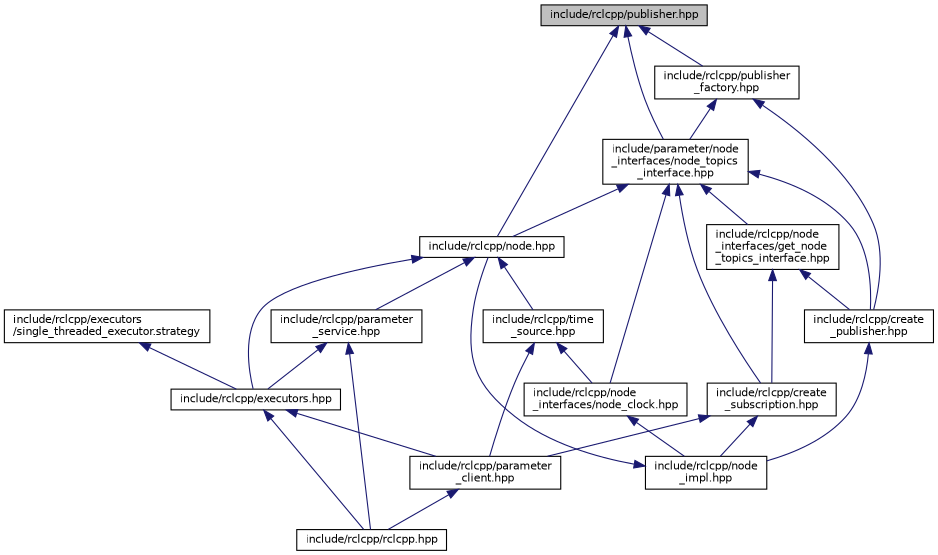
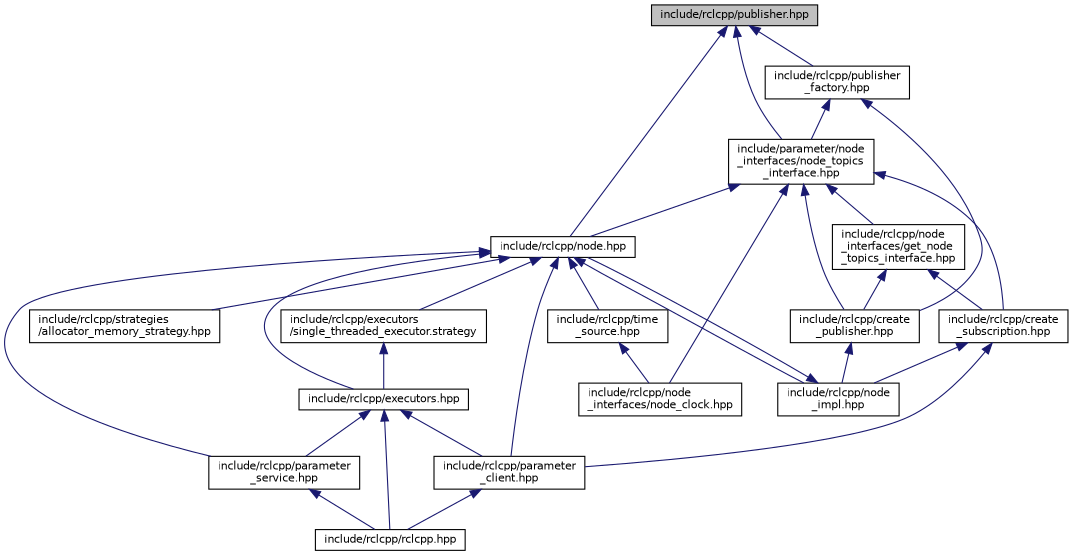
edge "include/rclcpp/executors /single_threaded_executor.strategy" -> "include/rclcpp/node.hpp": added
node "include/rclcpp/strategies /allocator_memory_strategy.hpp": added
edge "include/rclcpp/executors.hpp" -> "include/rclcpp/parameter _service.hpp": reversed
edge "include/rclcpp/parameter _client.hpp" -> "include/rclcpp/time _source.hpp": now "include/rclcpp/parameter _client.hpp" -> "include/rclcpp/node.hpp"
edge "include/rclcpp/node _impl.hpp" -> "include/rclcpp/node _interfaces/node_clock.hpp": now "include/rclcpp/node _impl.hpp" -> "include/rclcpp/node.hpp"
